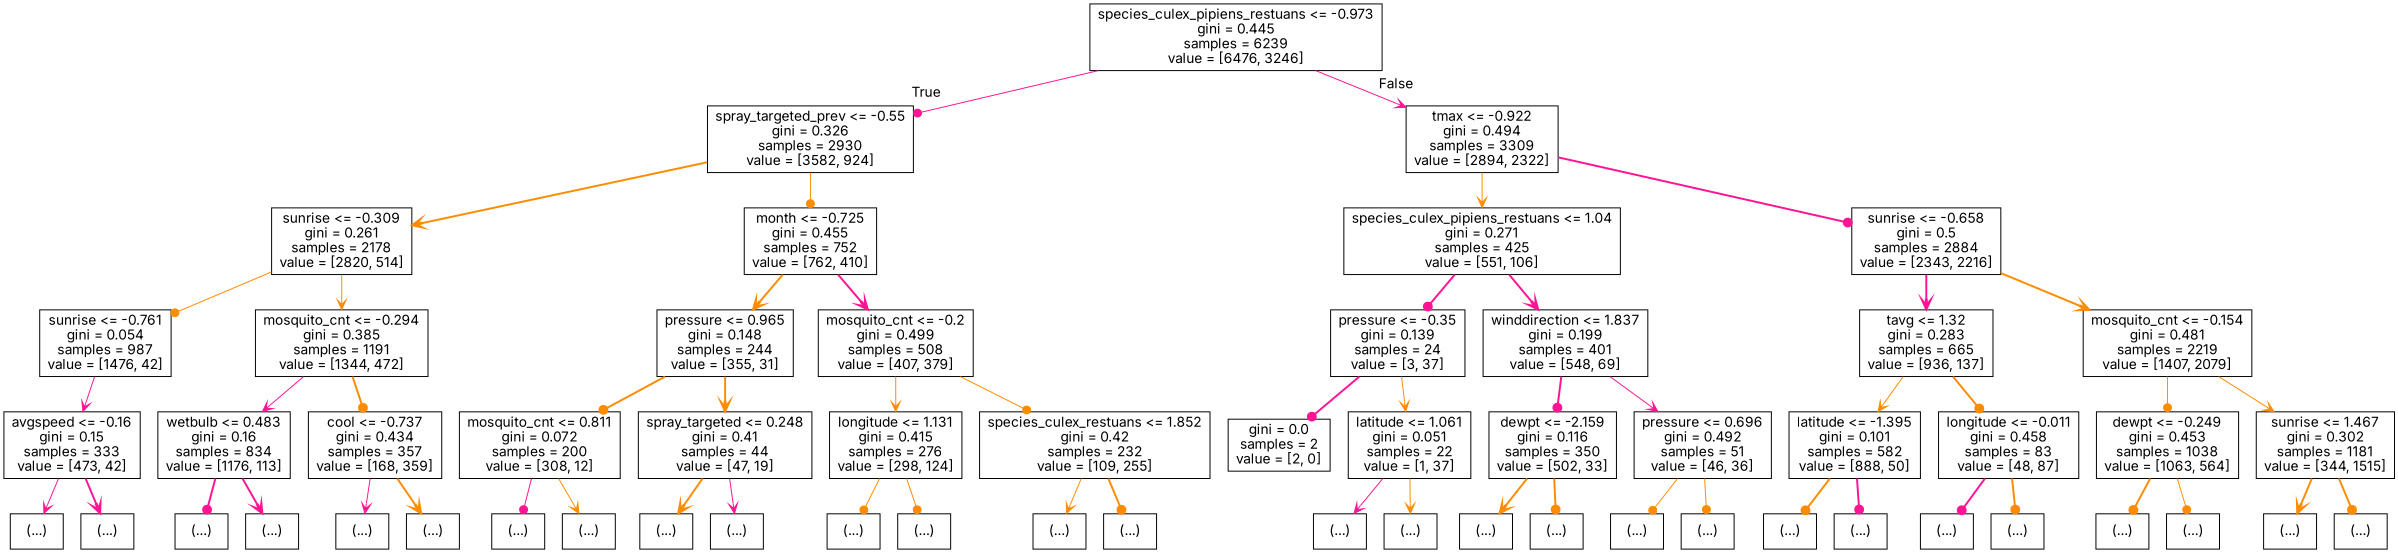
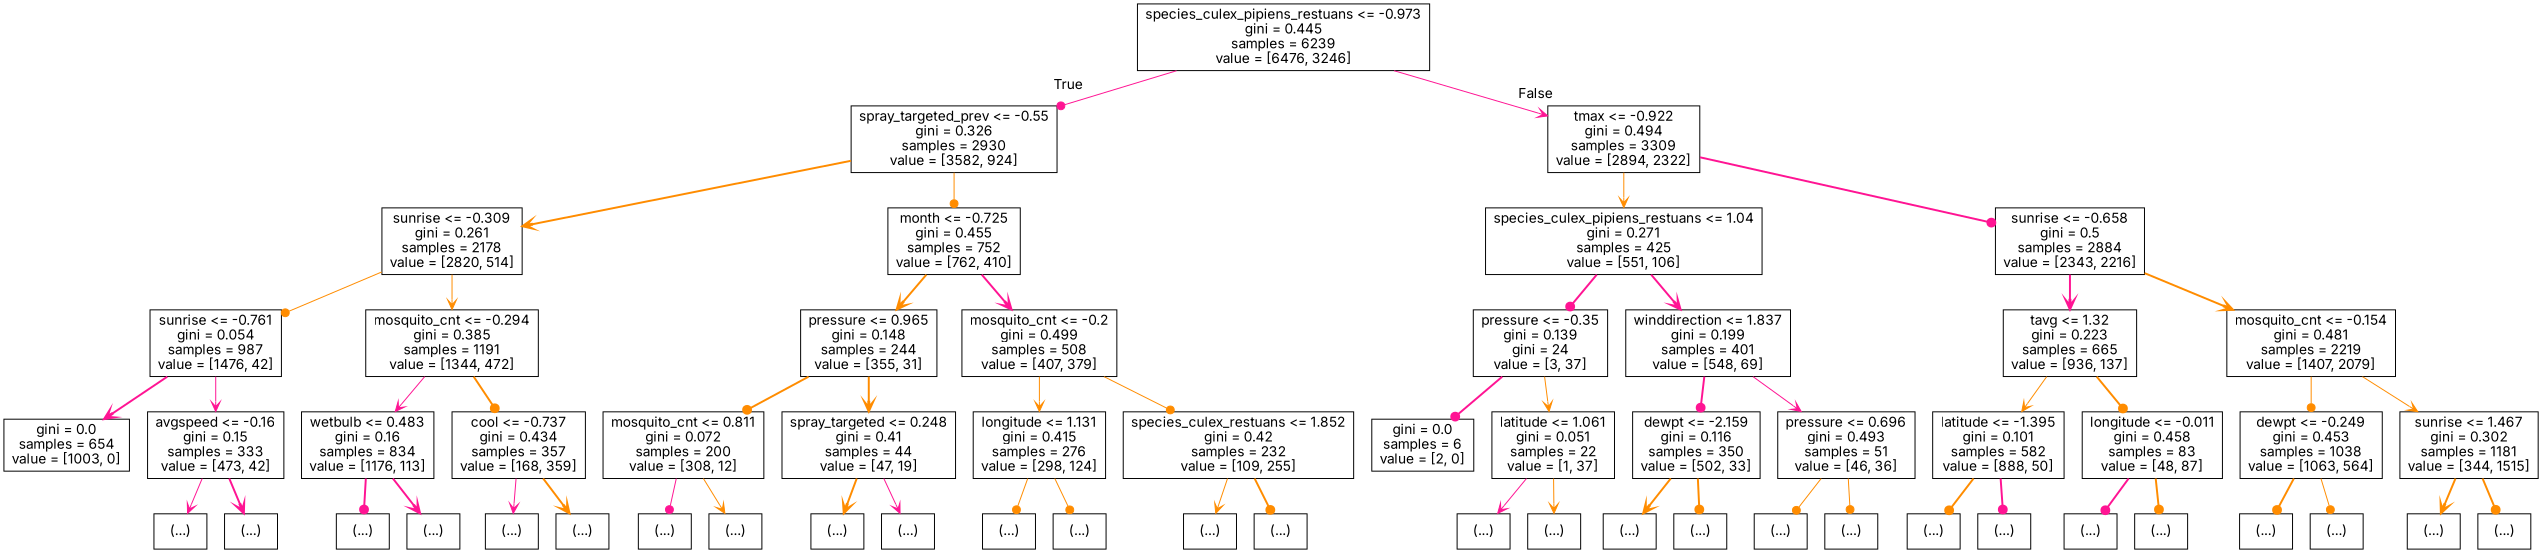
node "pressure <= -0.35 gini = 0.139 samples = 24 value = [3, 37]": label "pressure <= -0.35 gini = 0.139 samples = 24 value = [3, 37]" -> "pressure <= -0.35 gini = 0.139 gini = 24 value = [3, 37]"
node "tavg <= 1.32 gini = 0.283 samples = 665 value = [936, 137]": label "tavg <= 1.32 gini = 0.283 samples = 665 value = [936, 137]" -> "tavg <= 1.32 gini = 0.223 samples = 665 value = [936, 137]"
node "gini = 0.0 samples = 654 value = [1003, 0]": added
node "gini = 0.0 samples = 2 value = [2, 0]": label "gini = 0.0 samples = 2 value = [2, 0]" -> "gini = 0.0 samples = 6 value = [2, 0]"
node "pressure <= 0.696 gini = 0.492 samples = 51 value = [46, 36]": label "pressure <= 0.696 gini = 0.492 samples = 51 value = [46, 36]" -> "pressure <= 0.696 gini = 0.493 samples = 51 value = [46, 36]"
